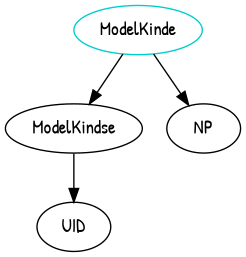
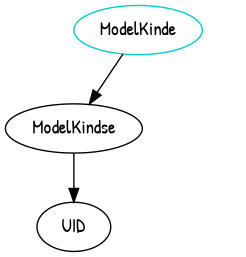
node "NP": removed
